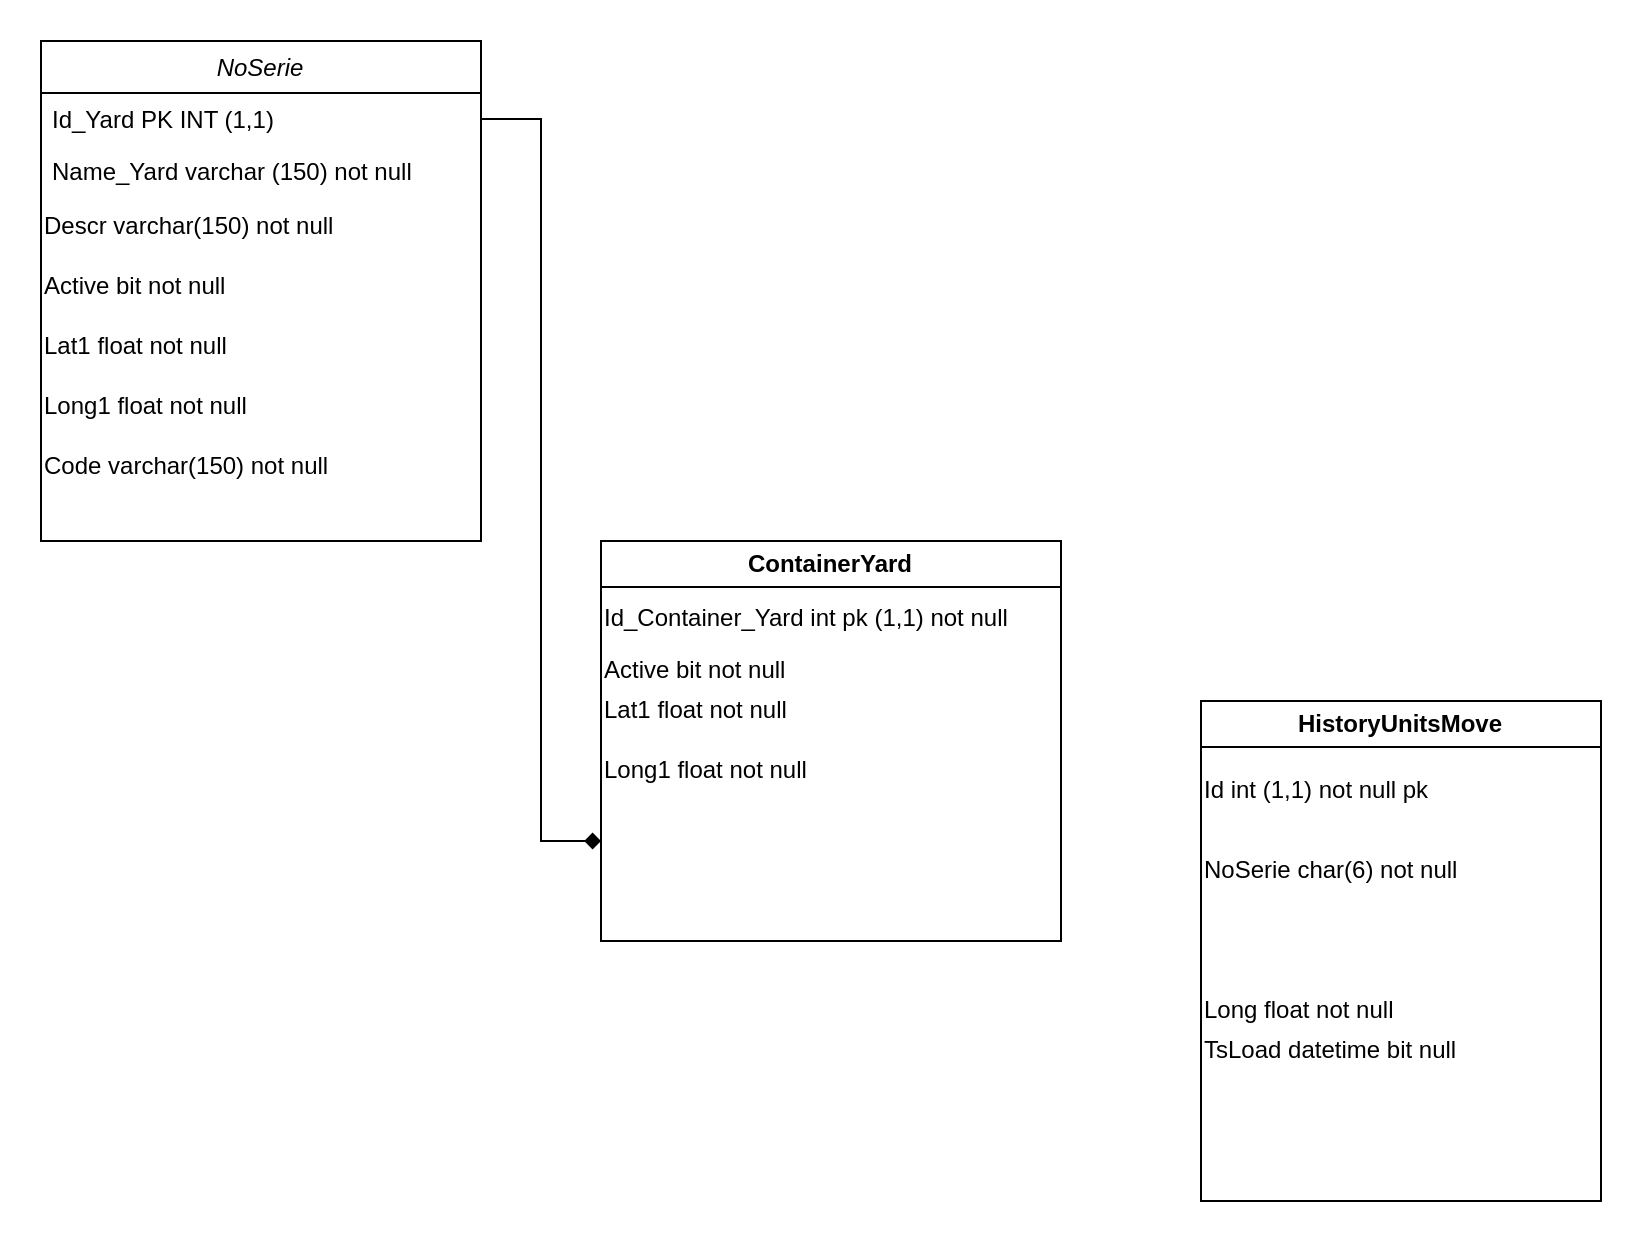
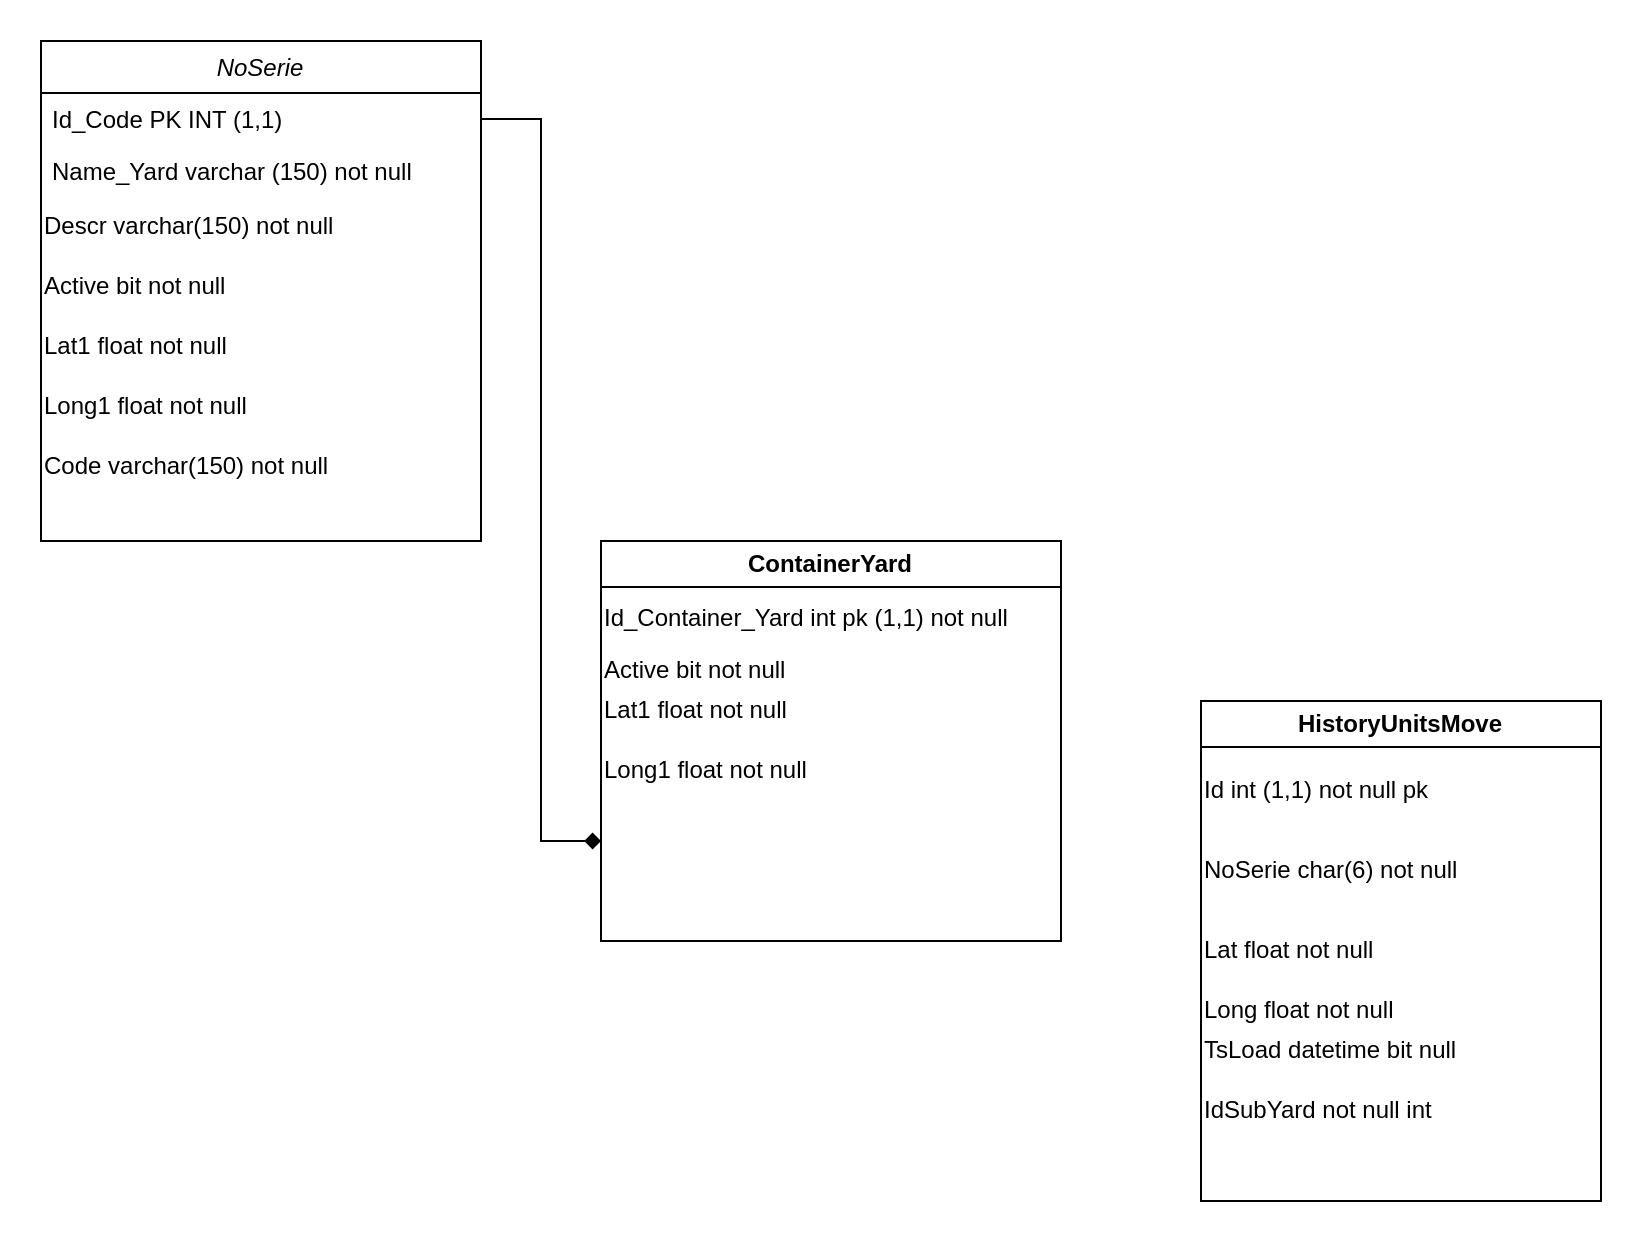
node "Id_Yard PK INT (1,1)": label "Id_Yard PK INT (1,1)" -> "Id_Code PK INT (1,1)"
node "Lat float not null": added
node "IdSubYard not null int": added
